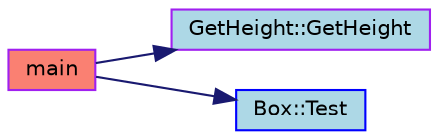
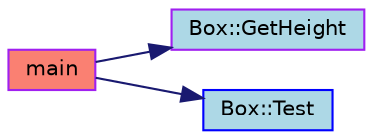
node "GetHeight::GetHeight": label "GetHeight::GetHeight" -> "Box::GetHeight"
